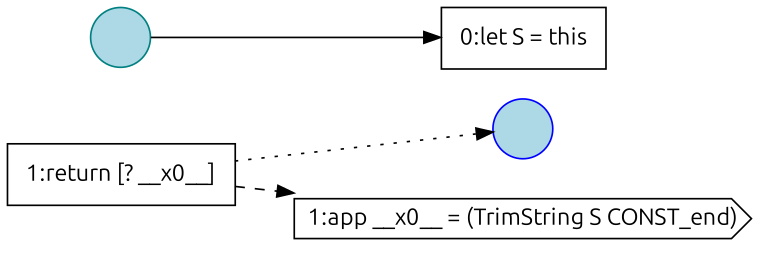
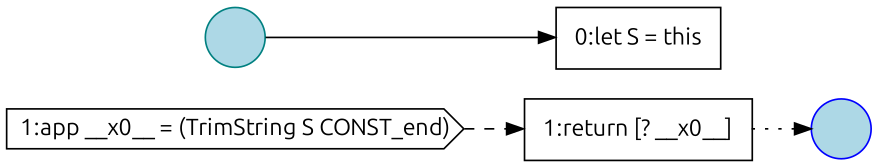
edge "1:return [? __x0__]" -> "1:app __x0__ = (TrimString S CONST_end)": reversed
